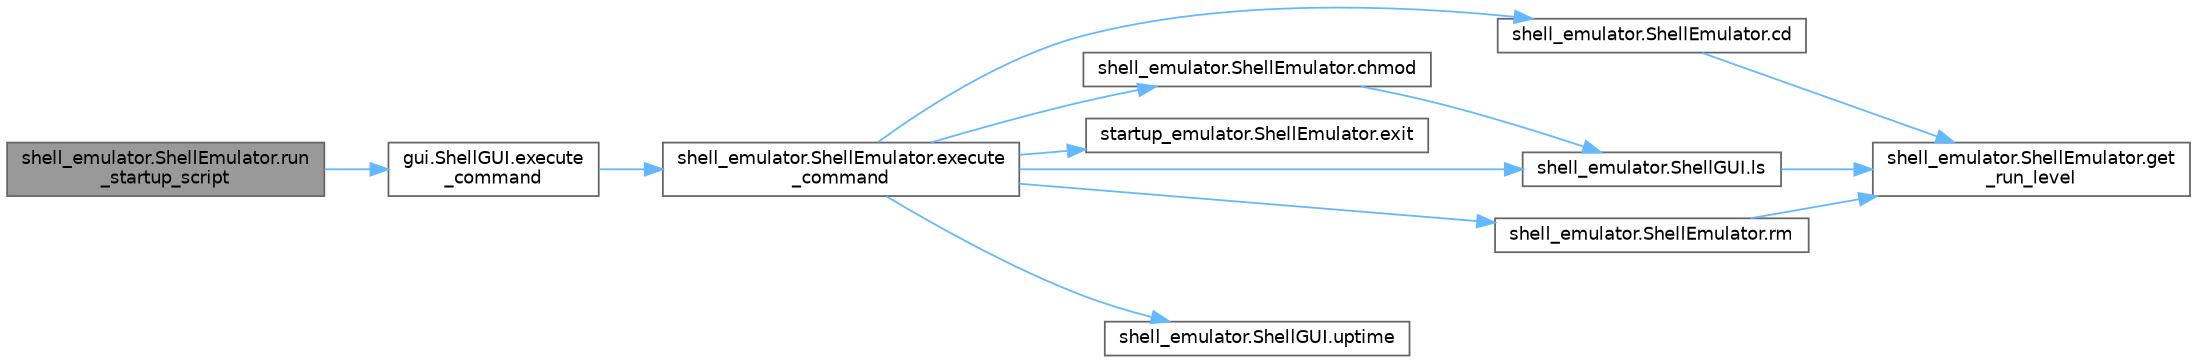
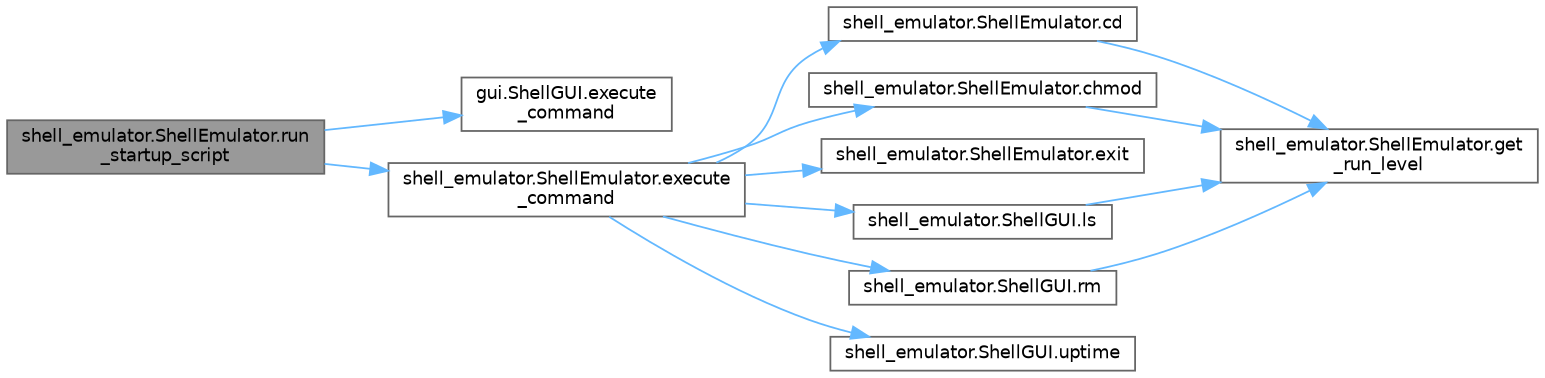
edge "shell_emulator.ShellEmulator.chmod" -> "shell_emulator.ShellGUI.ls": now "shell_emulator.ShellEmulator.chmod" -> "shell_emulator.ShellEmulator.get _run_level"
node "startup_emulator.ShellEmulator.exit": label "startup_emulator.ShellEmulator.exit" -> "shell_emulator.ShellEmulator.exit"
edge "gui.ShellGUI.execute _command" -> "shell_emulator.ShellEmulator.execute _command": now "shell_emulator.ShellEmulator.run _startup_script" -> "shell_emulator.ShellEmulator.execute _command"
node "shell_emulator.ShellEmulator.rm": label "shell_emulator.ShellEmulator.rm" -> "shell_emulator.ShellGUI.rm"
